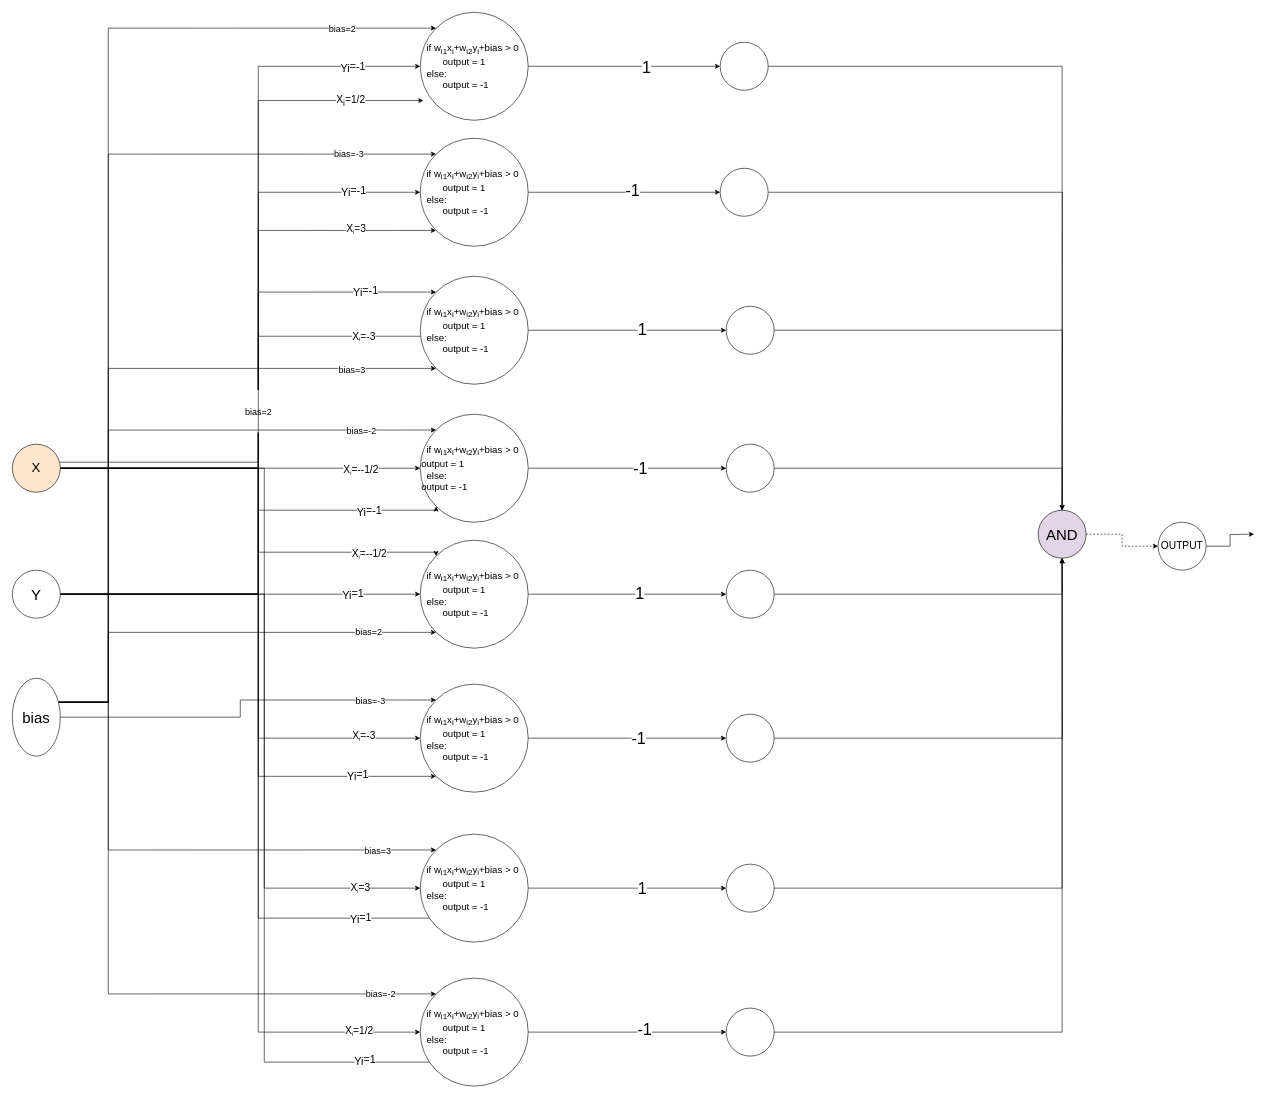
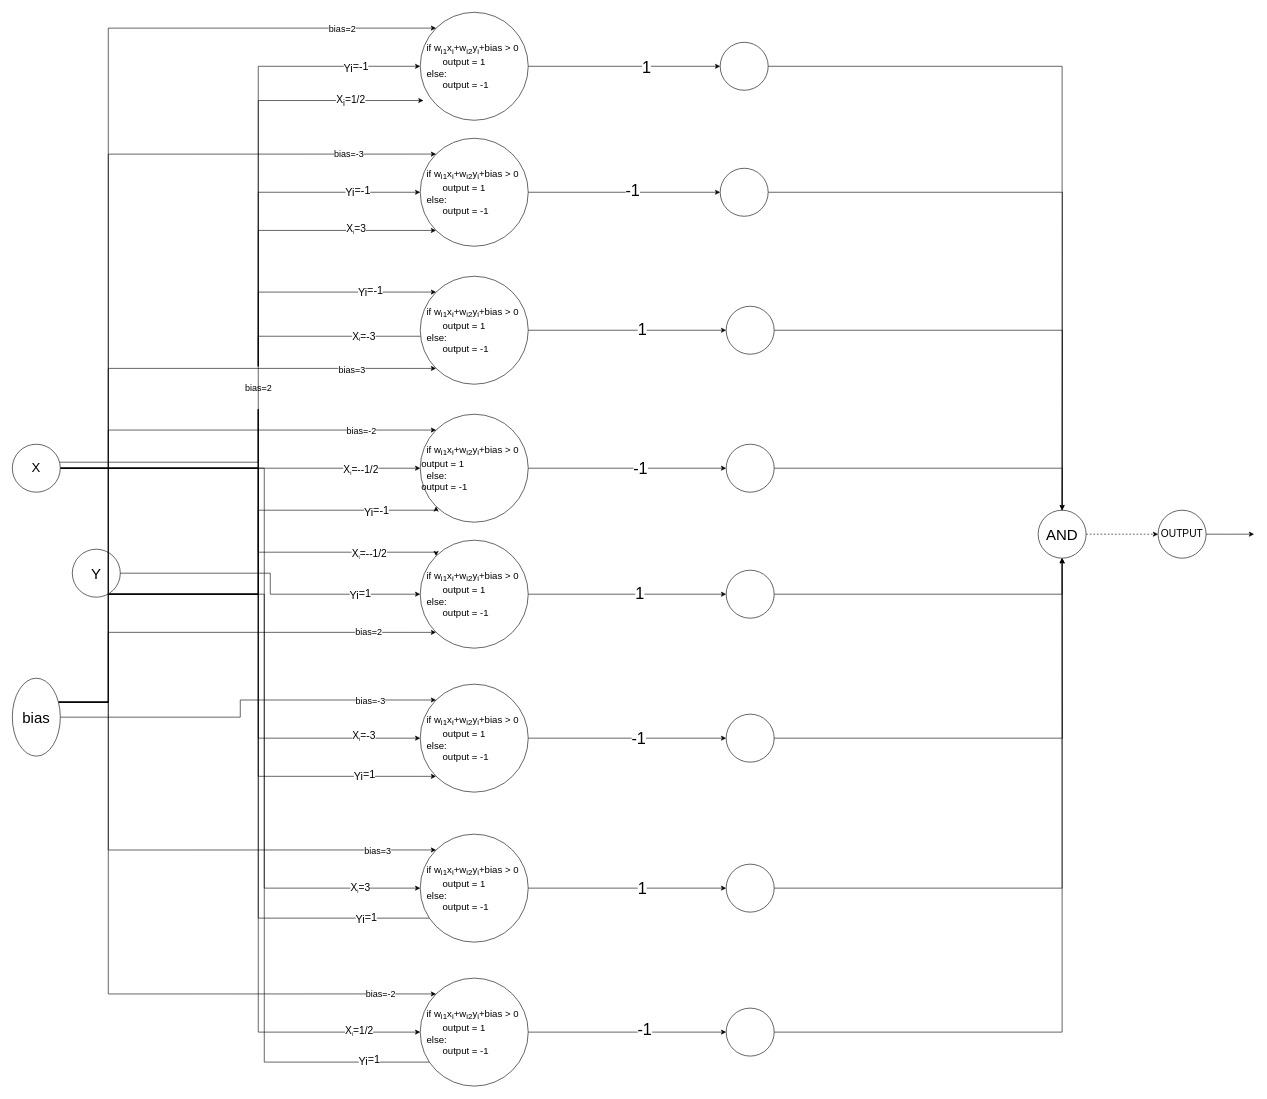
node "X": fillcolor #ffe6cc -> #ffffff
node "AND": fillcolor #e1d5e7 -> #ffffff
node "OUTPUT": moved (1182, 546) -> (1182, 534)
node "Y": moved (36, 594) -> (96, 573)
